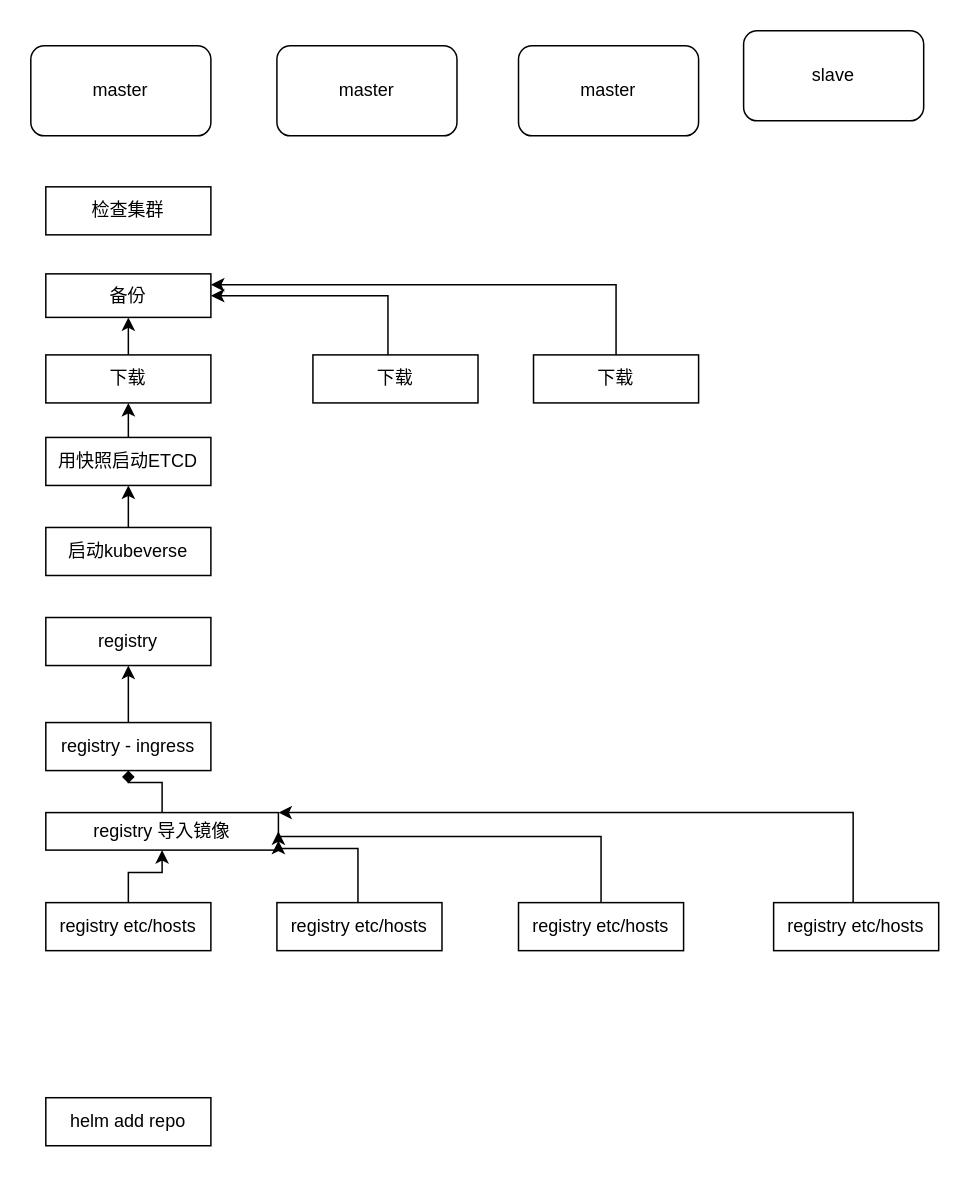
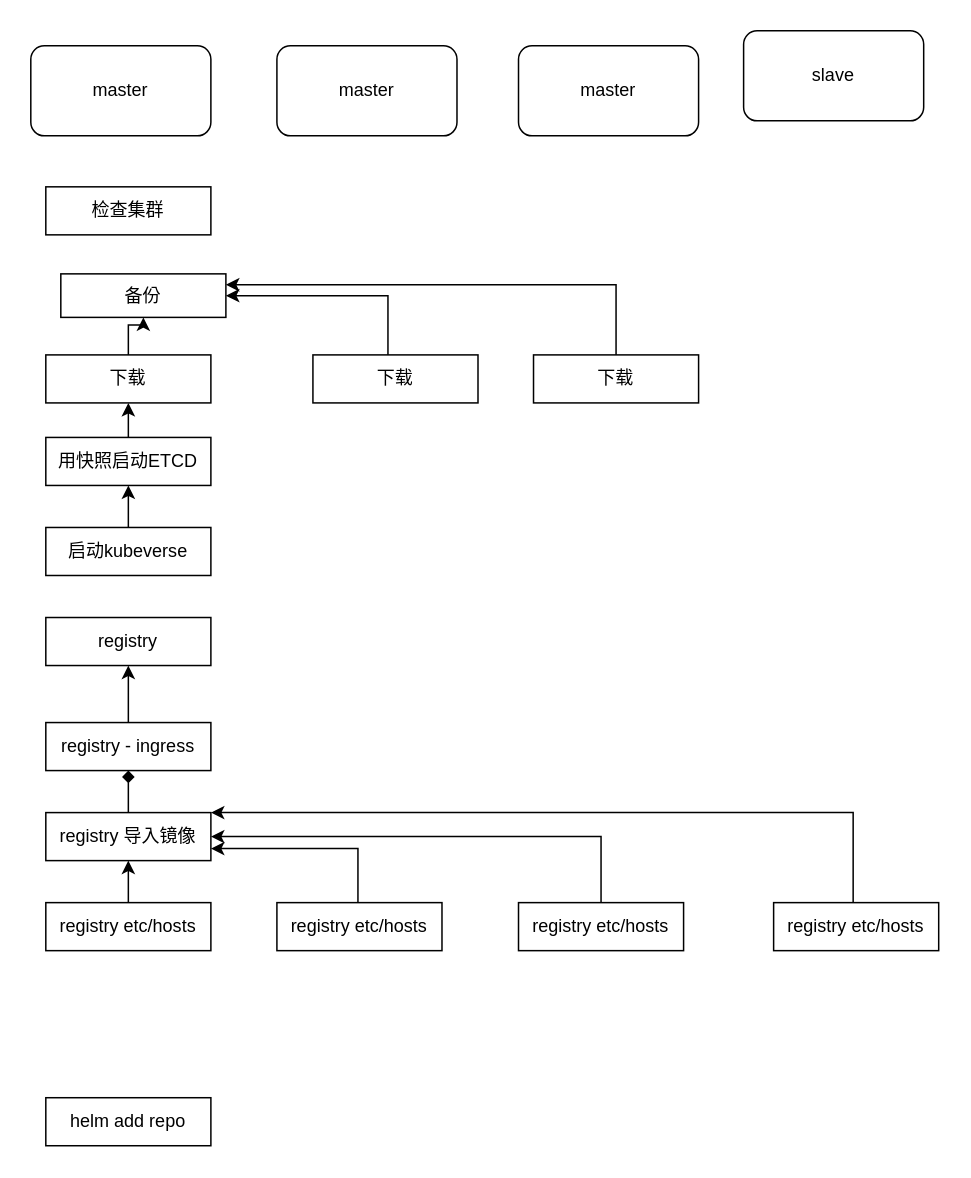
node "备份": moved (128, 296) -> (143, 296)
node "registry 导入镜像": size 233x38 -> 165x48
